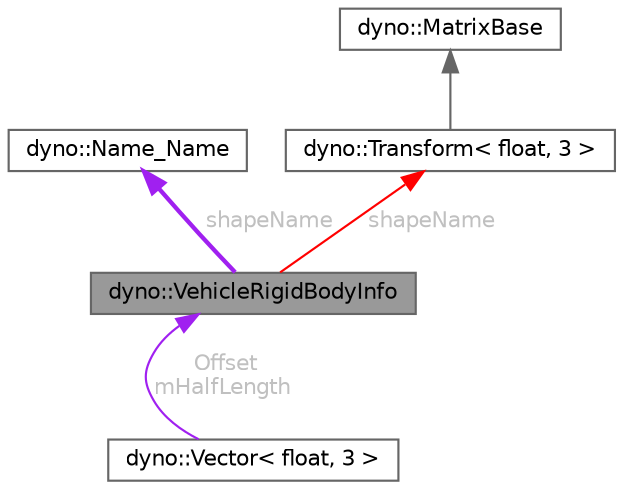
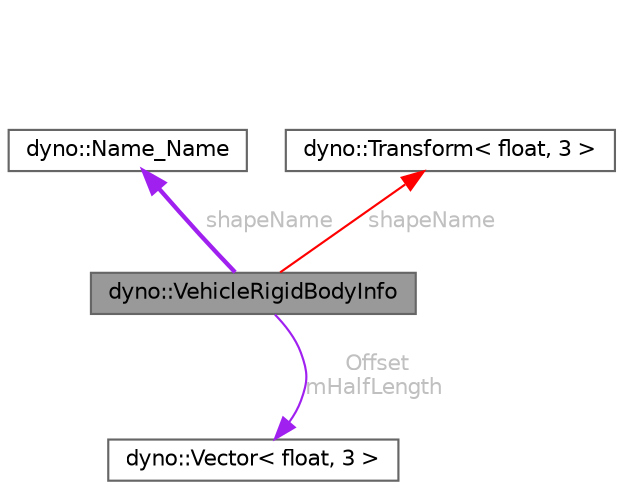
node "dyno::MatrixBase": removed
edge "dyno::Vector< float, 3 >" -> "dyno::VehicleRigidBodyInfo": reversed
